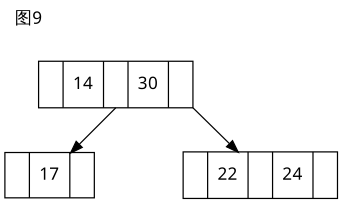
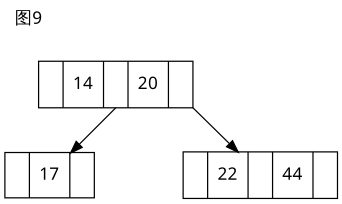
node "14": text "30" -> "20"
node "22": text "24" -> "44"
